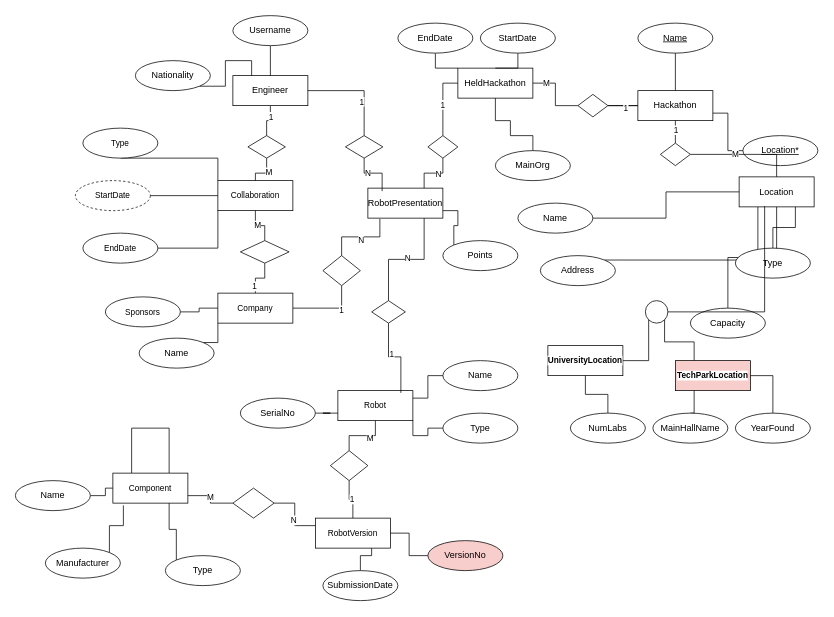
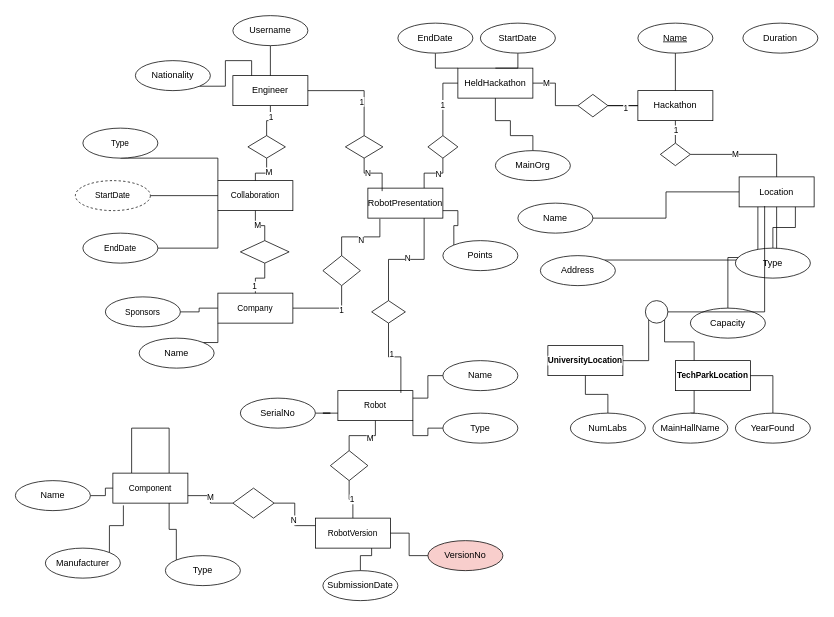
node "Duration": added
edge "Hackathon" -- "Location*": removed
node "Location*": removed
node "TechParkLocation": fillcolor #f8cecc -> #ffffff
